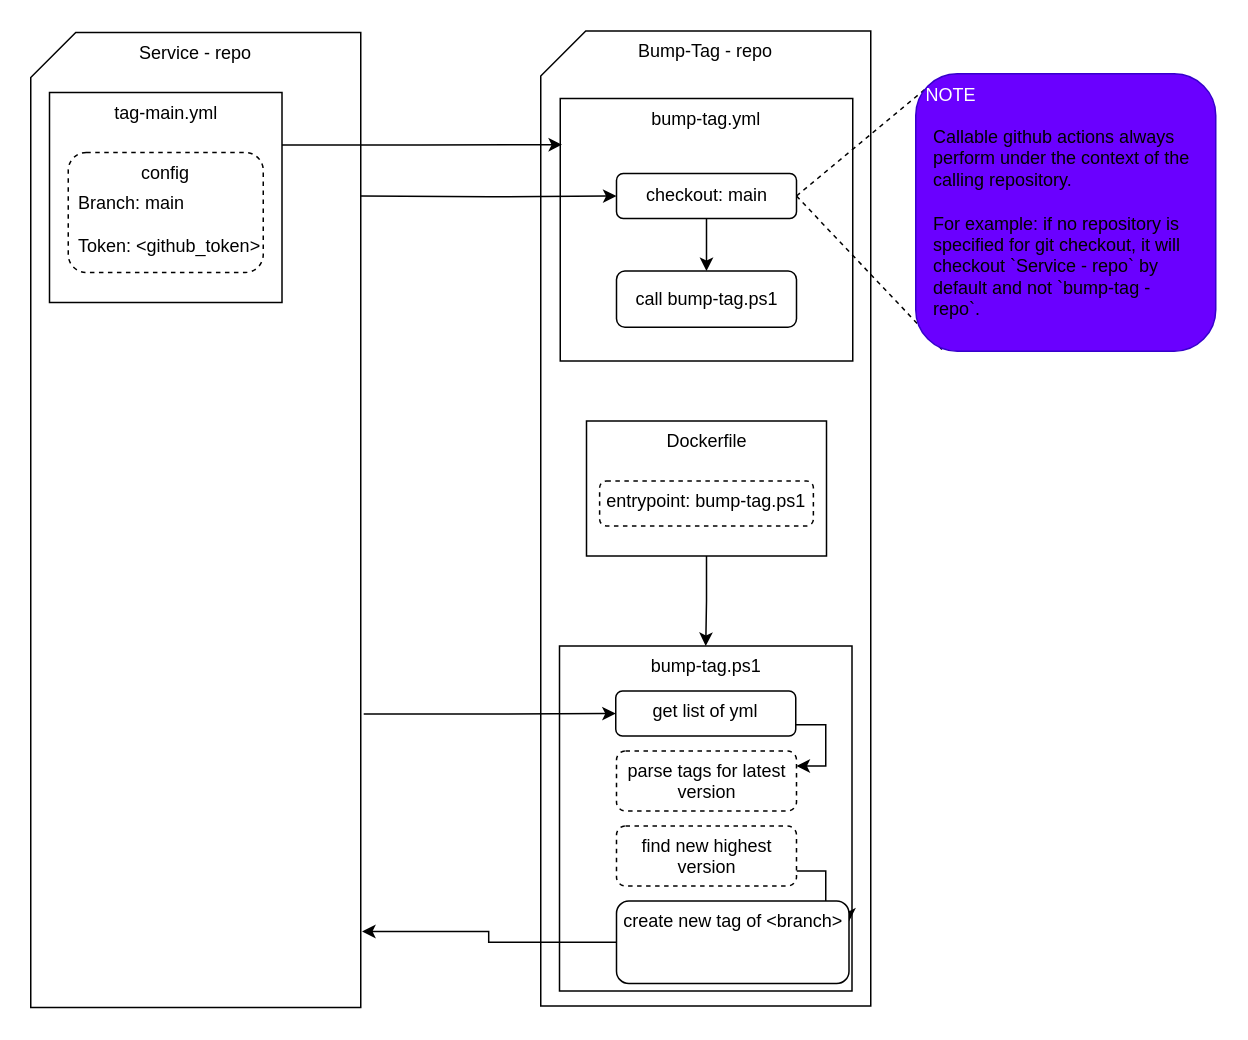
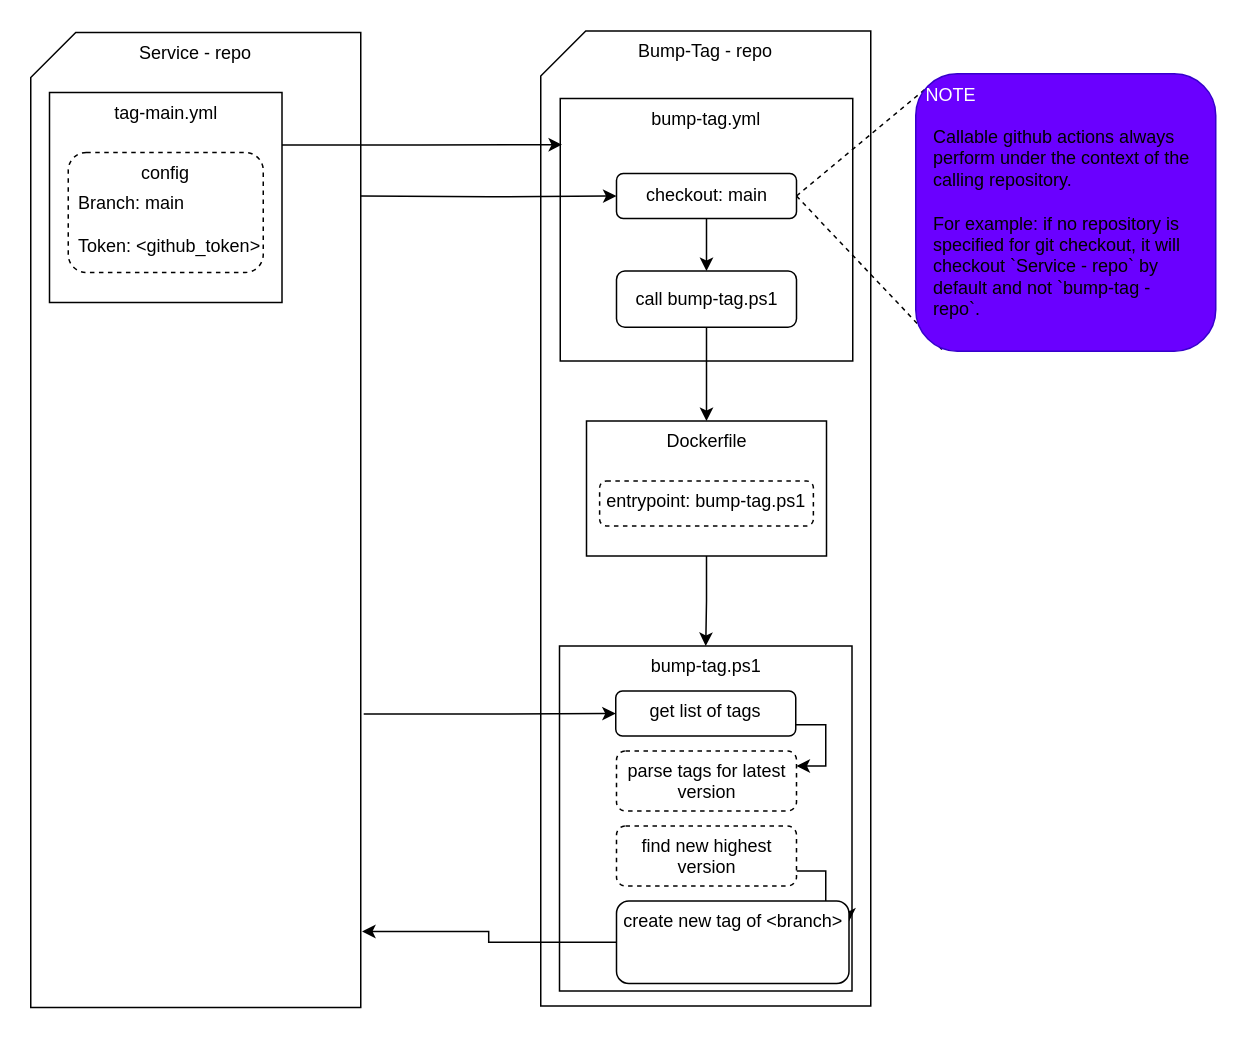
edge "call bump-tag.ps1" -> "Dockerfile": added
node "get list of yml": label "get list of yml" -> "get list of tags"
